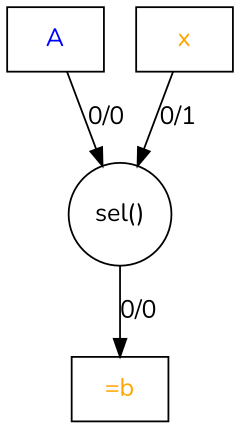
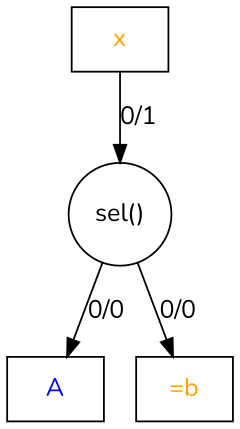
edge "A" -> "sel()": reversed
